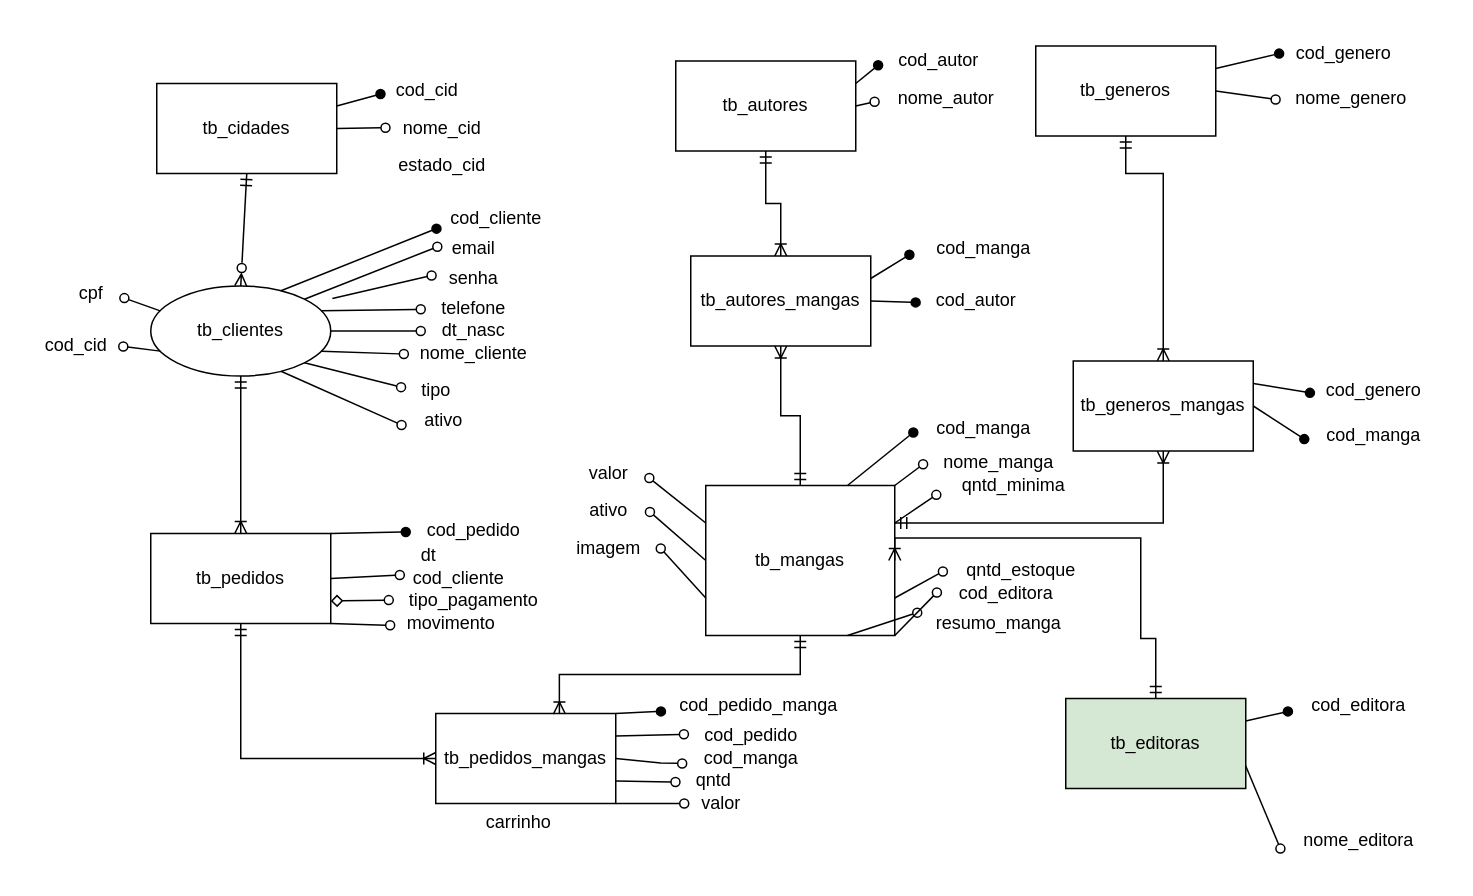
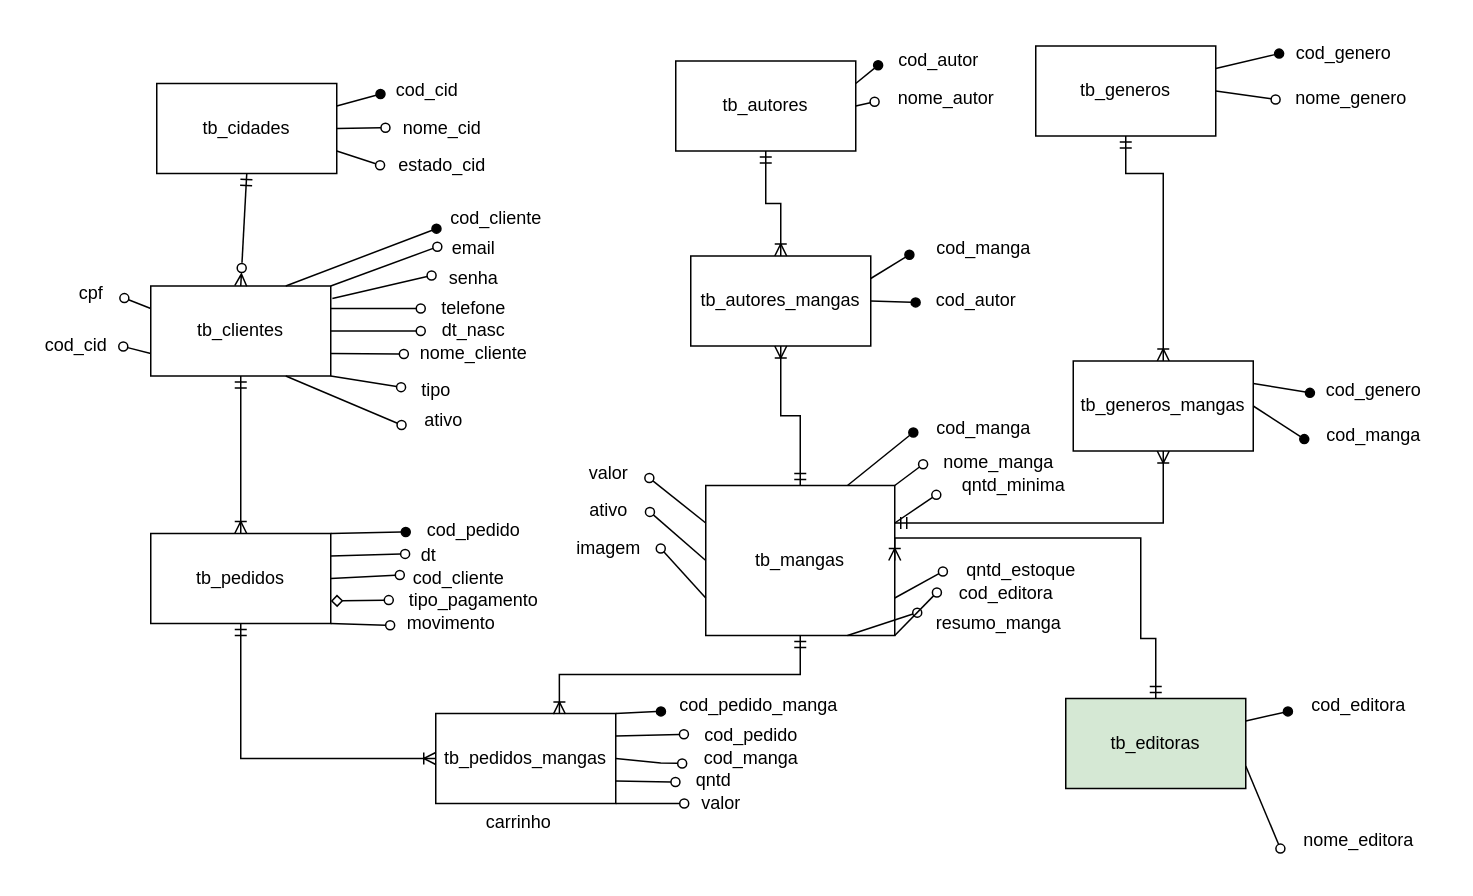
edge "tb_cidades" -> "estado_cid": added
node "tb_clientes": shape ellipse -> rectangle
edge "tb_pedidos" -> "dt": added
